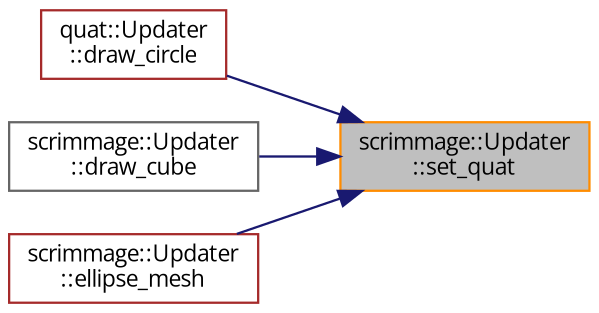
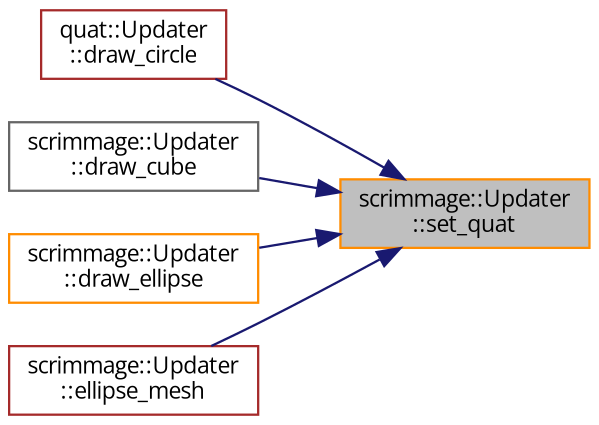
node "scrimmage::Updater ::draw_ellipse": added
